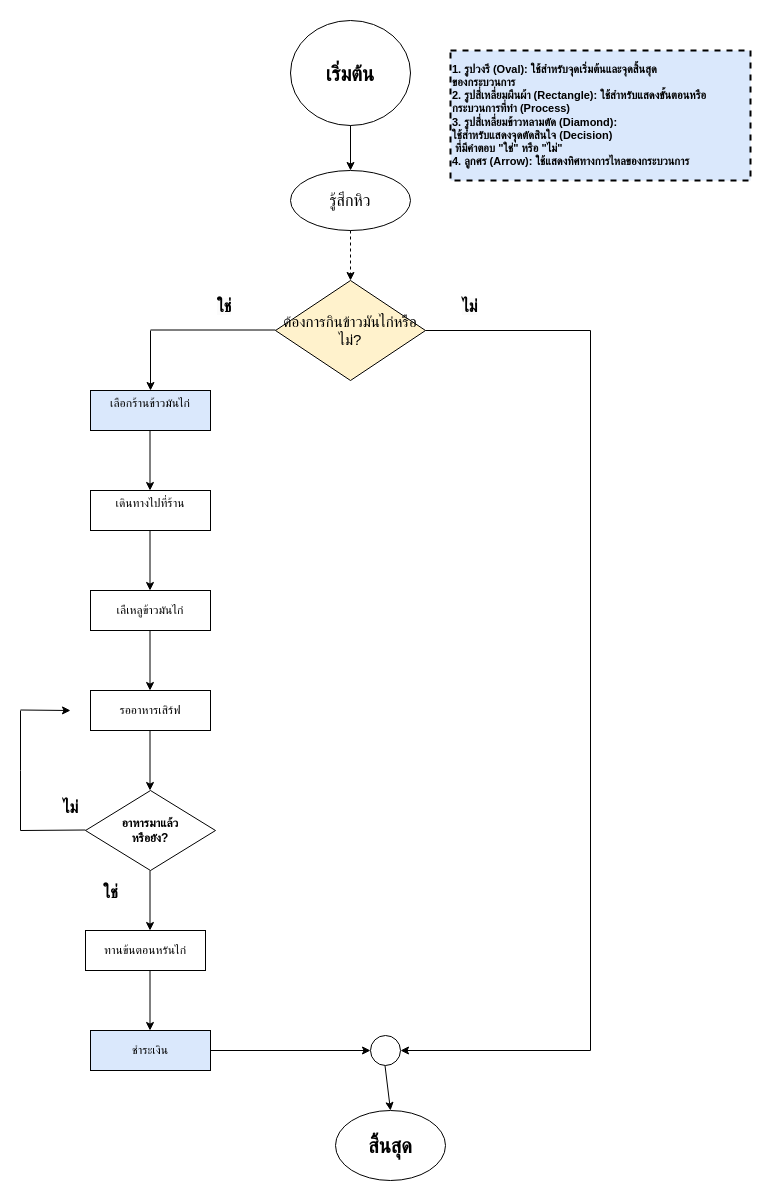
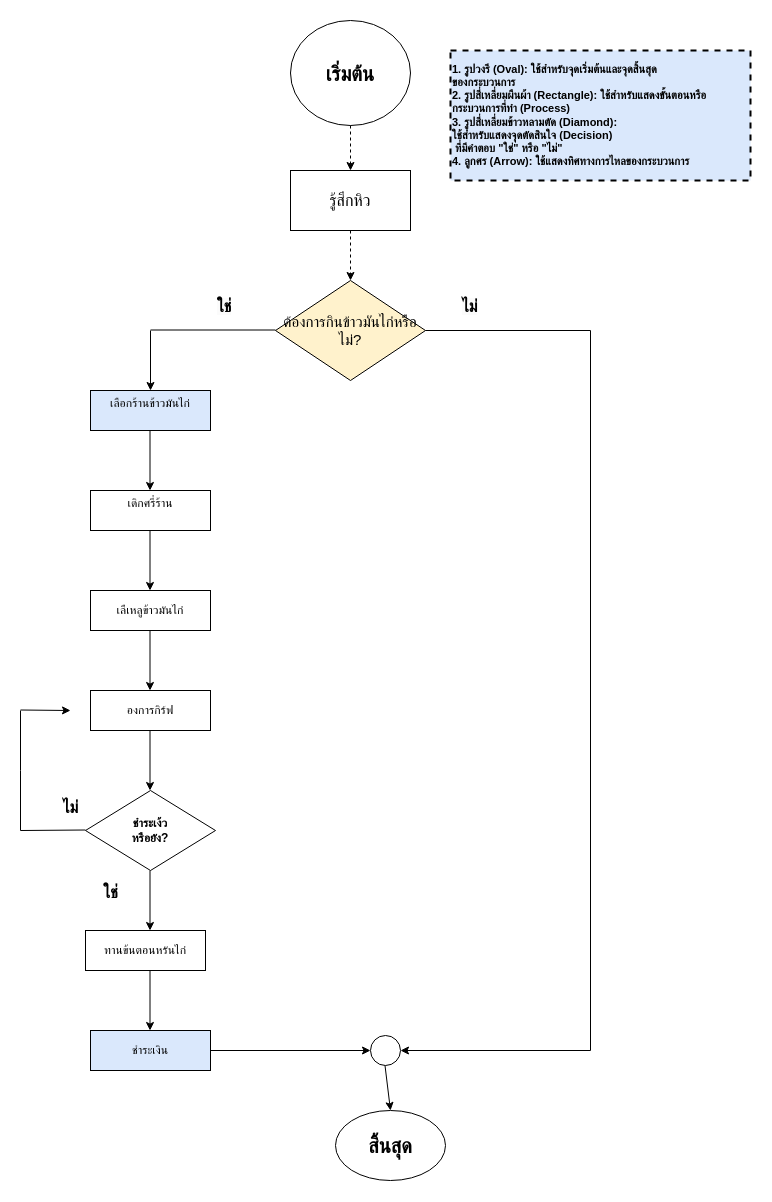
edge "เริ่มต้น" -> "รู้สึกหิว": style solid -> dashed
node "รู้สึกหิว": shape ellipse -> rectangle
node "เดินทางไปที่ร้าน": label "เดินทางไปที่ร้าน" -> "เดิกศรี่ร้าน"
node "รออาหารเสิร์ฟ": label "รออาหารเสิร์ฟ" -> "องการกิร์ฟ"
node "อาหารมาแล้ว หรือยัง?": label "อาหารมาแล้ว หรือยัง?" -> "ชำระเง้ว หรือยัง?"
